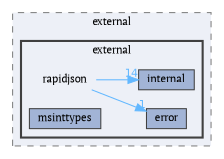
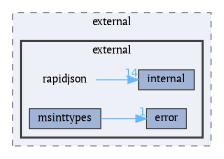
edge "rapidjson" -> "error": now "msinttypes" -> "error"
